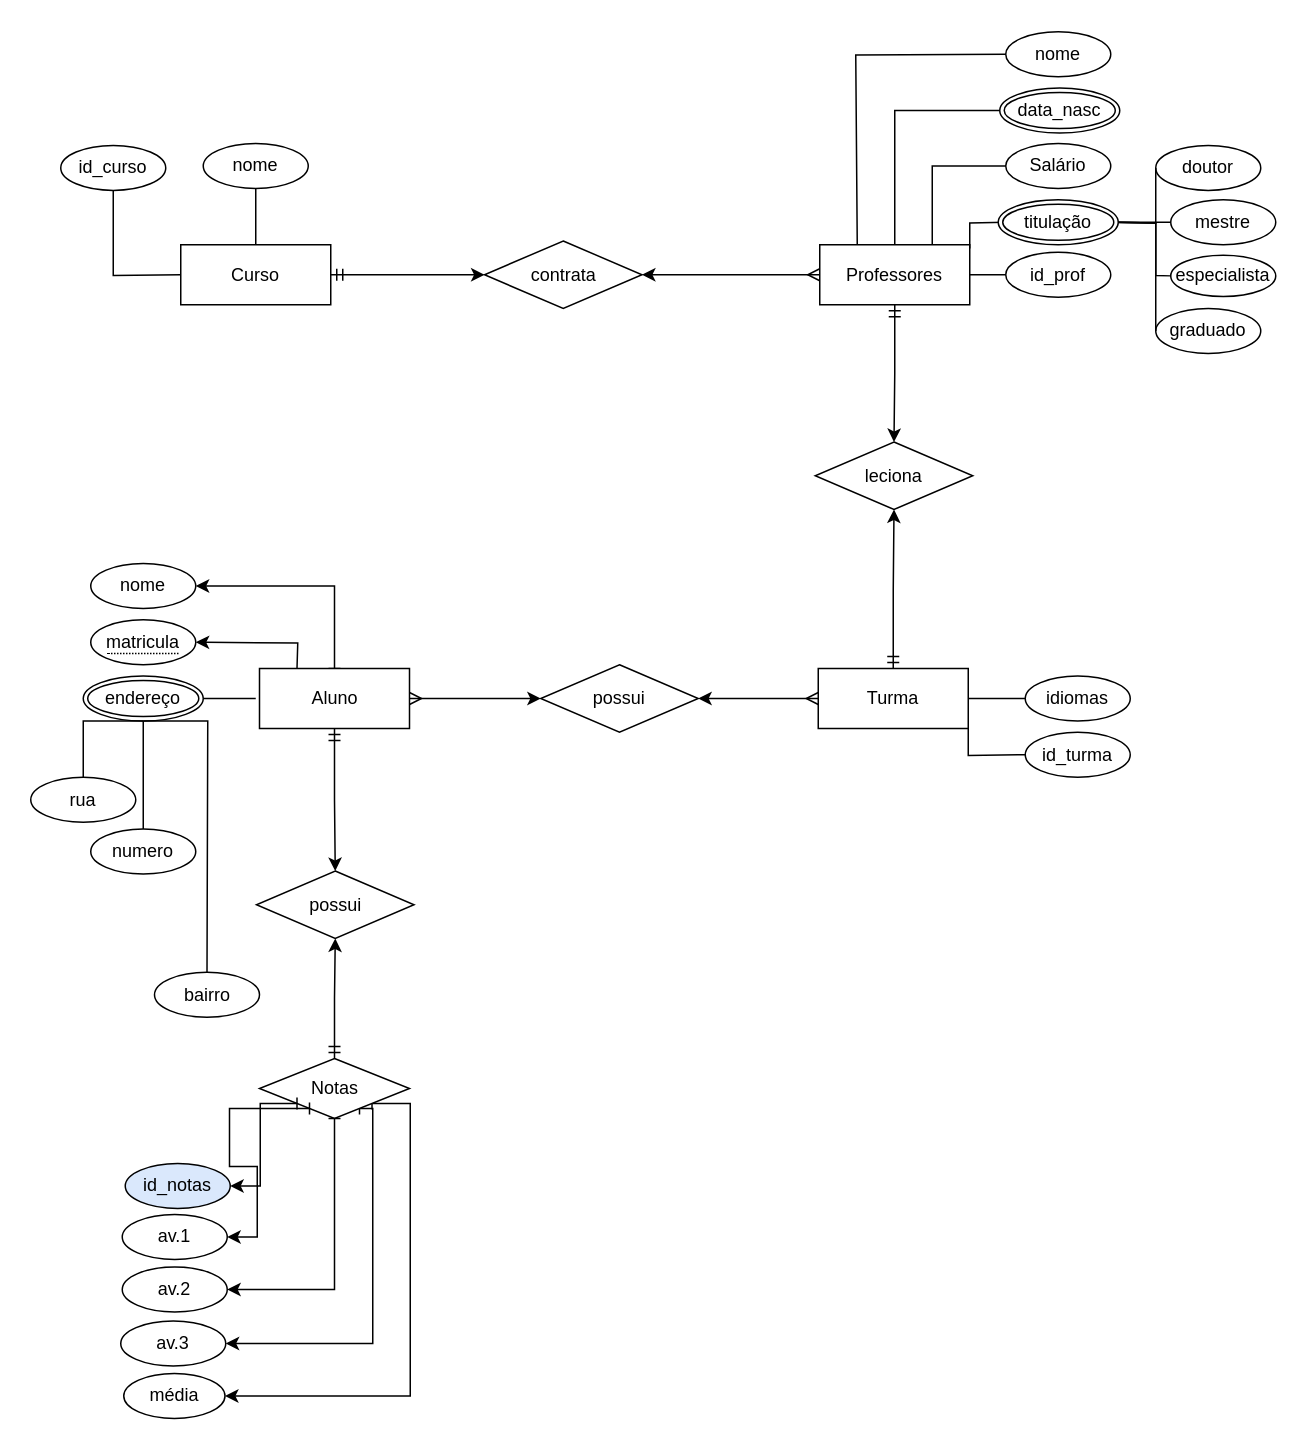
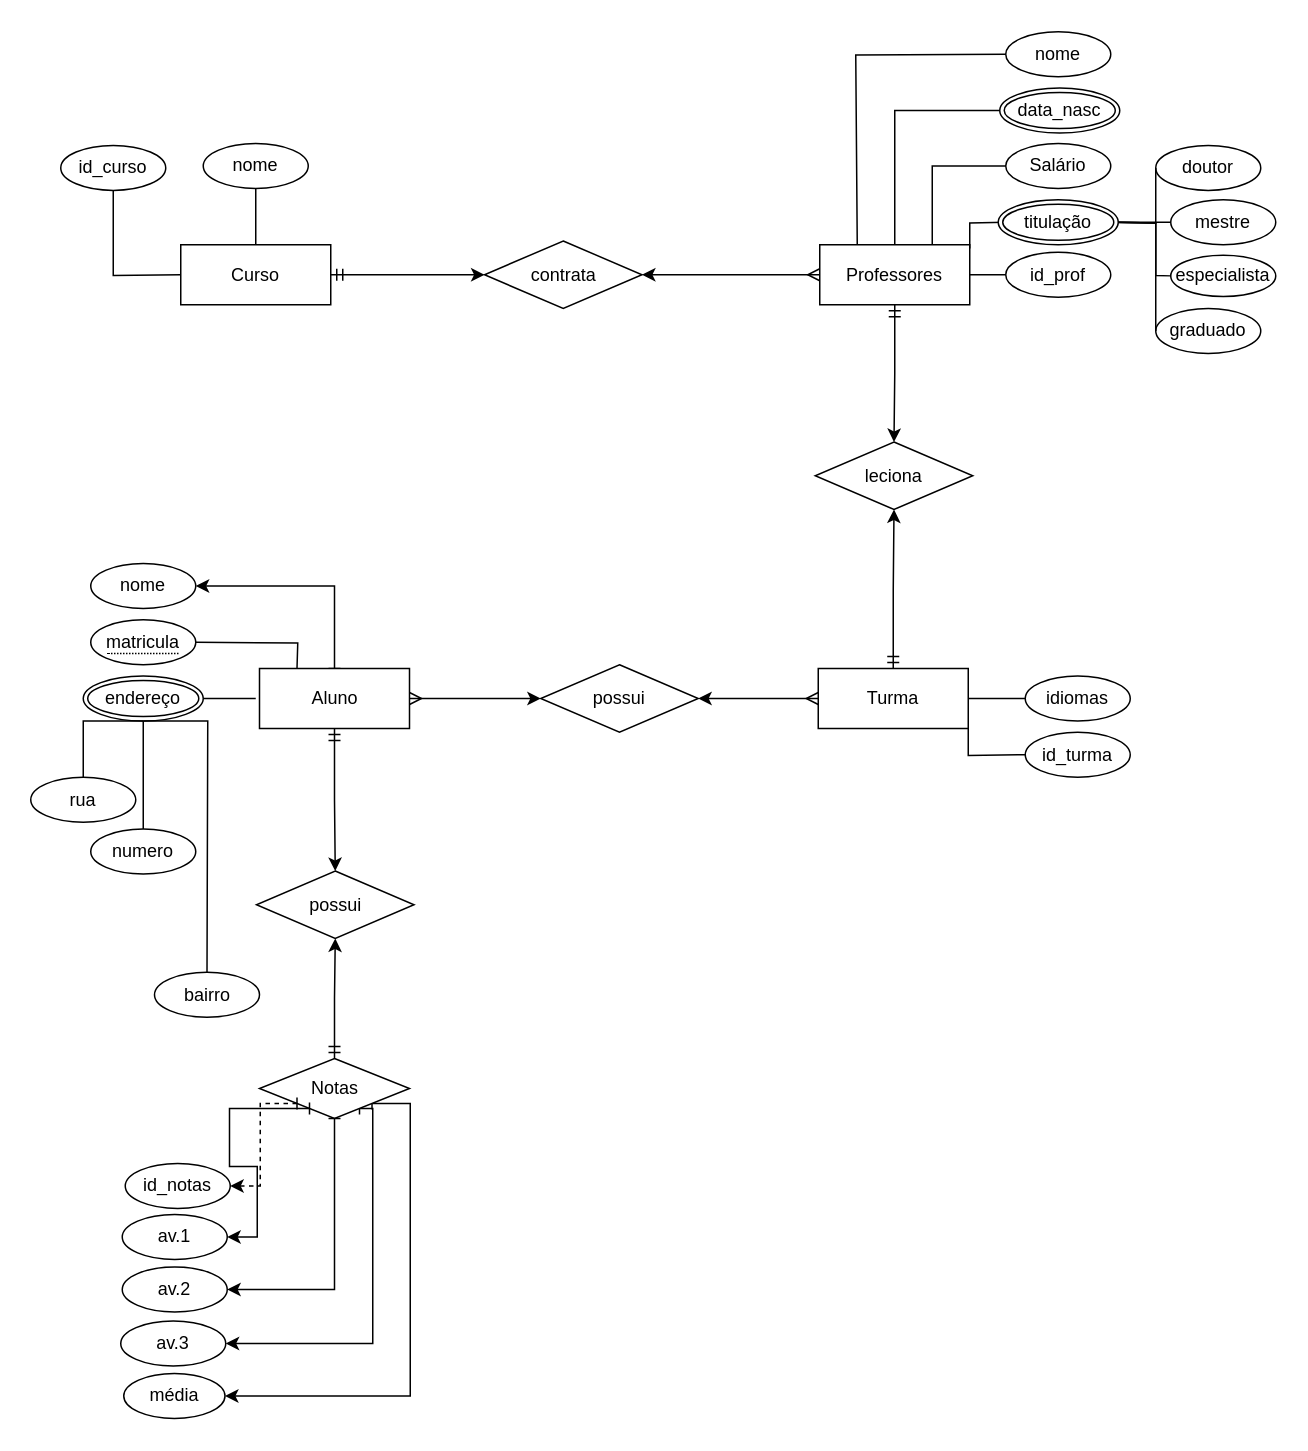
edge "Aluno" -> "matricula": arrowhead classic -> none
edge "Notas" -- "id_notas": style solid -> dashed
node "id_notas": fillcolor #dae8fc -> #ffffff
